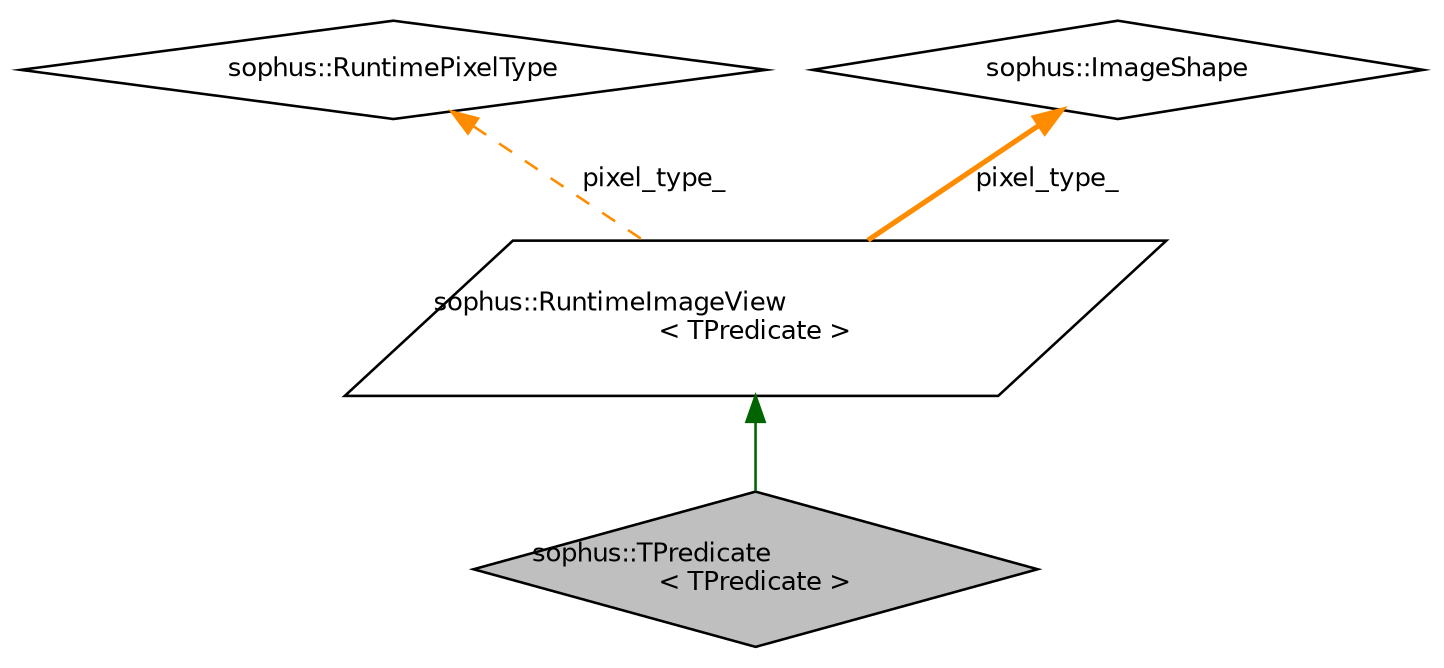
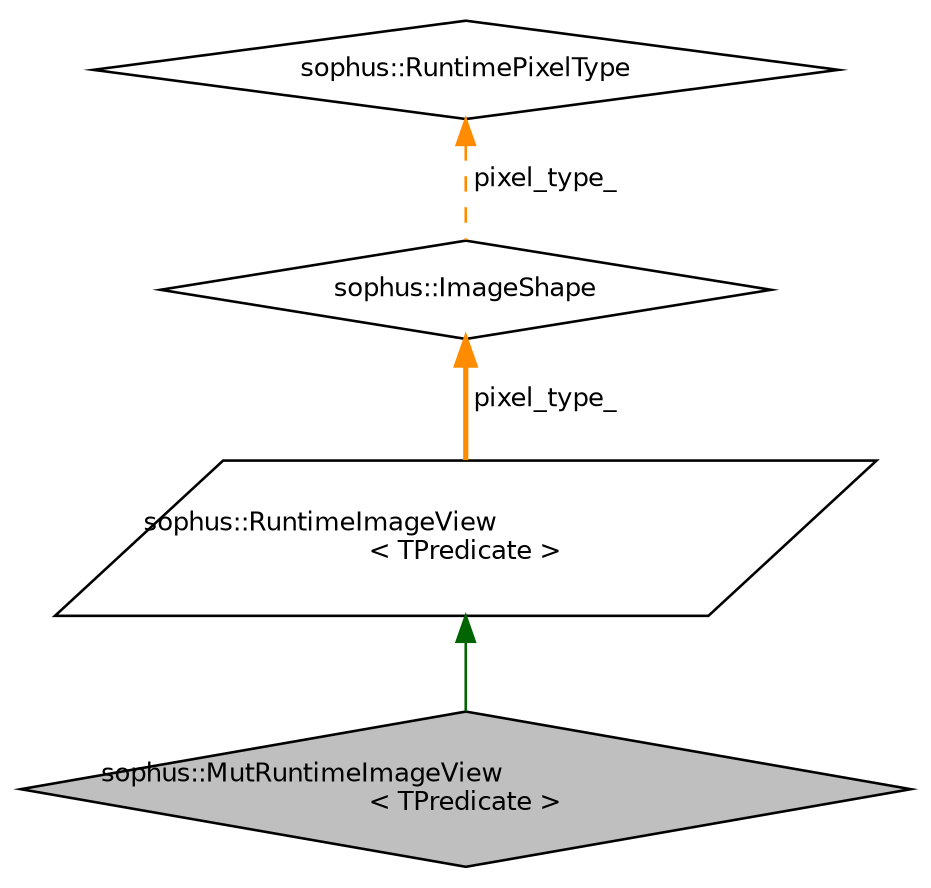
edge "sophus::RuntimeImageView < TPredicate >" -> "sophus::RuntimePixelType": now "sophus::ImageShape" -> "sophus::RuntimePixelType"
node "sophus::TPredicate < TPredicate >": label "sophus::TPredicate < TPredicate >" -> "sophus::MutRuntimeImageView < TPredicate >"
